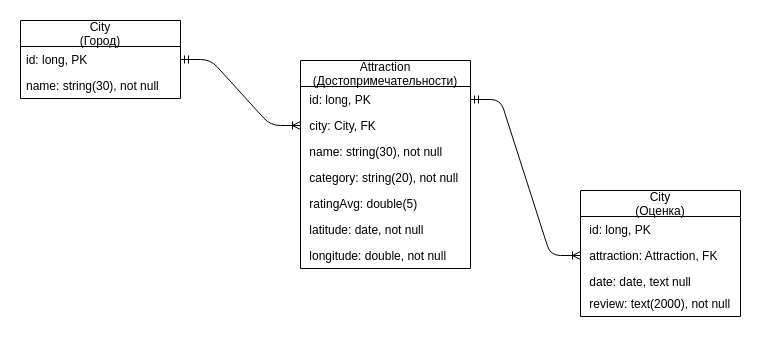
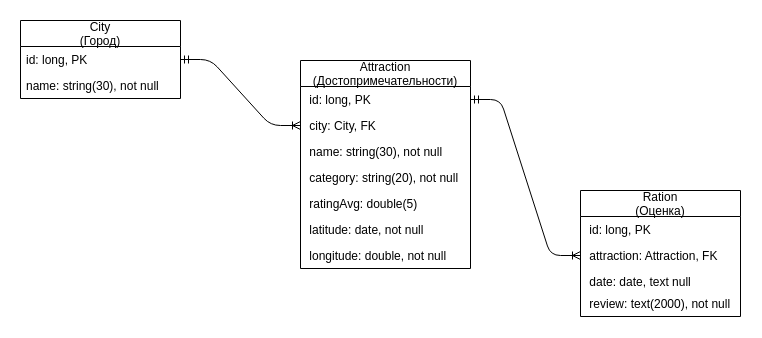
node "City (Оценка)": label "City (Оценка)" -> "Ration (Оценка)"
